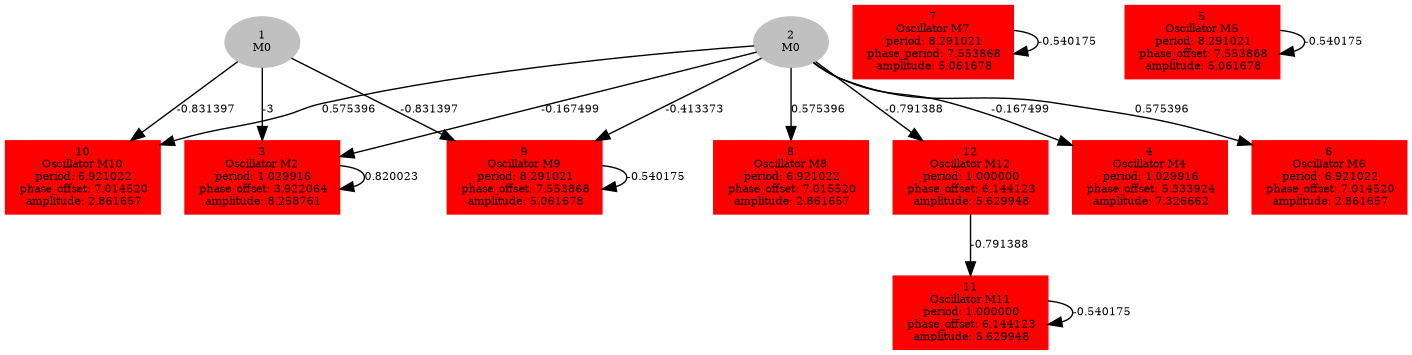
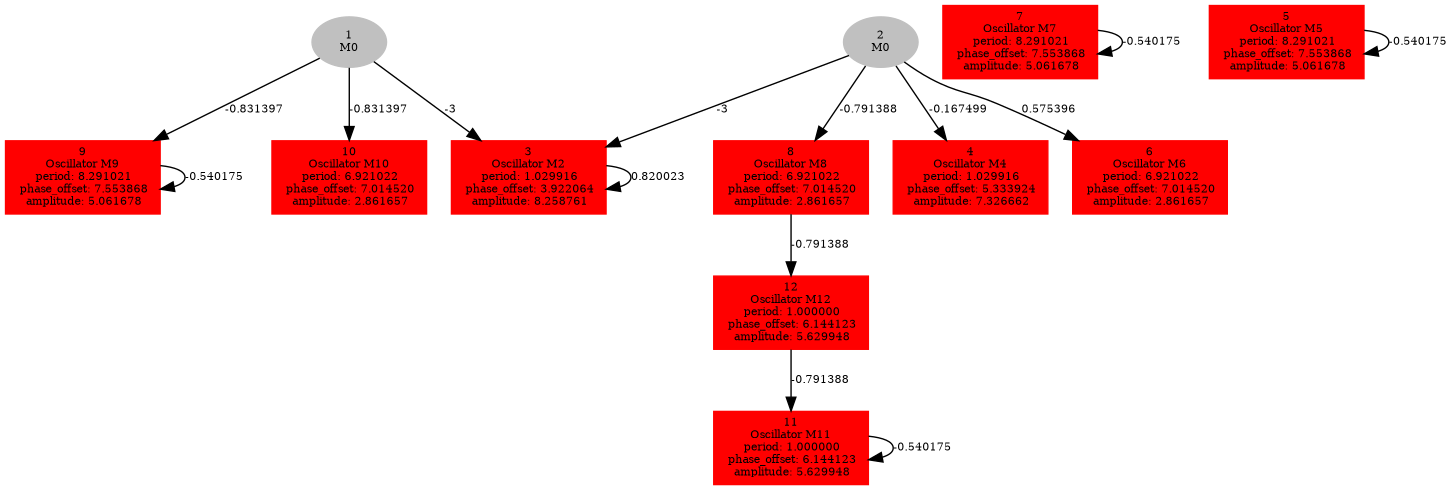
node "7": text "phase_period: 7.553868" -> "phase_offset: 7.553868"
edge "2" -> "10": removed, label "0.575396"
edge "2" -> "9": removed, label "-0.413373"
edge "2" -> "12": now "8" -> "12"
edge "2" -> "3": label "-0.167499 " -> "-3 "
edge "2" -> "8": label "0.575396 " -> "-0.791388 "
node "8": text "phase_offset: 7.015520" -> "phase_offset: 7.014520"
